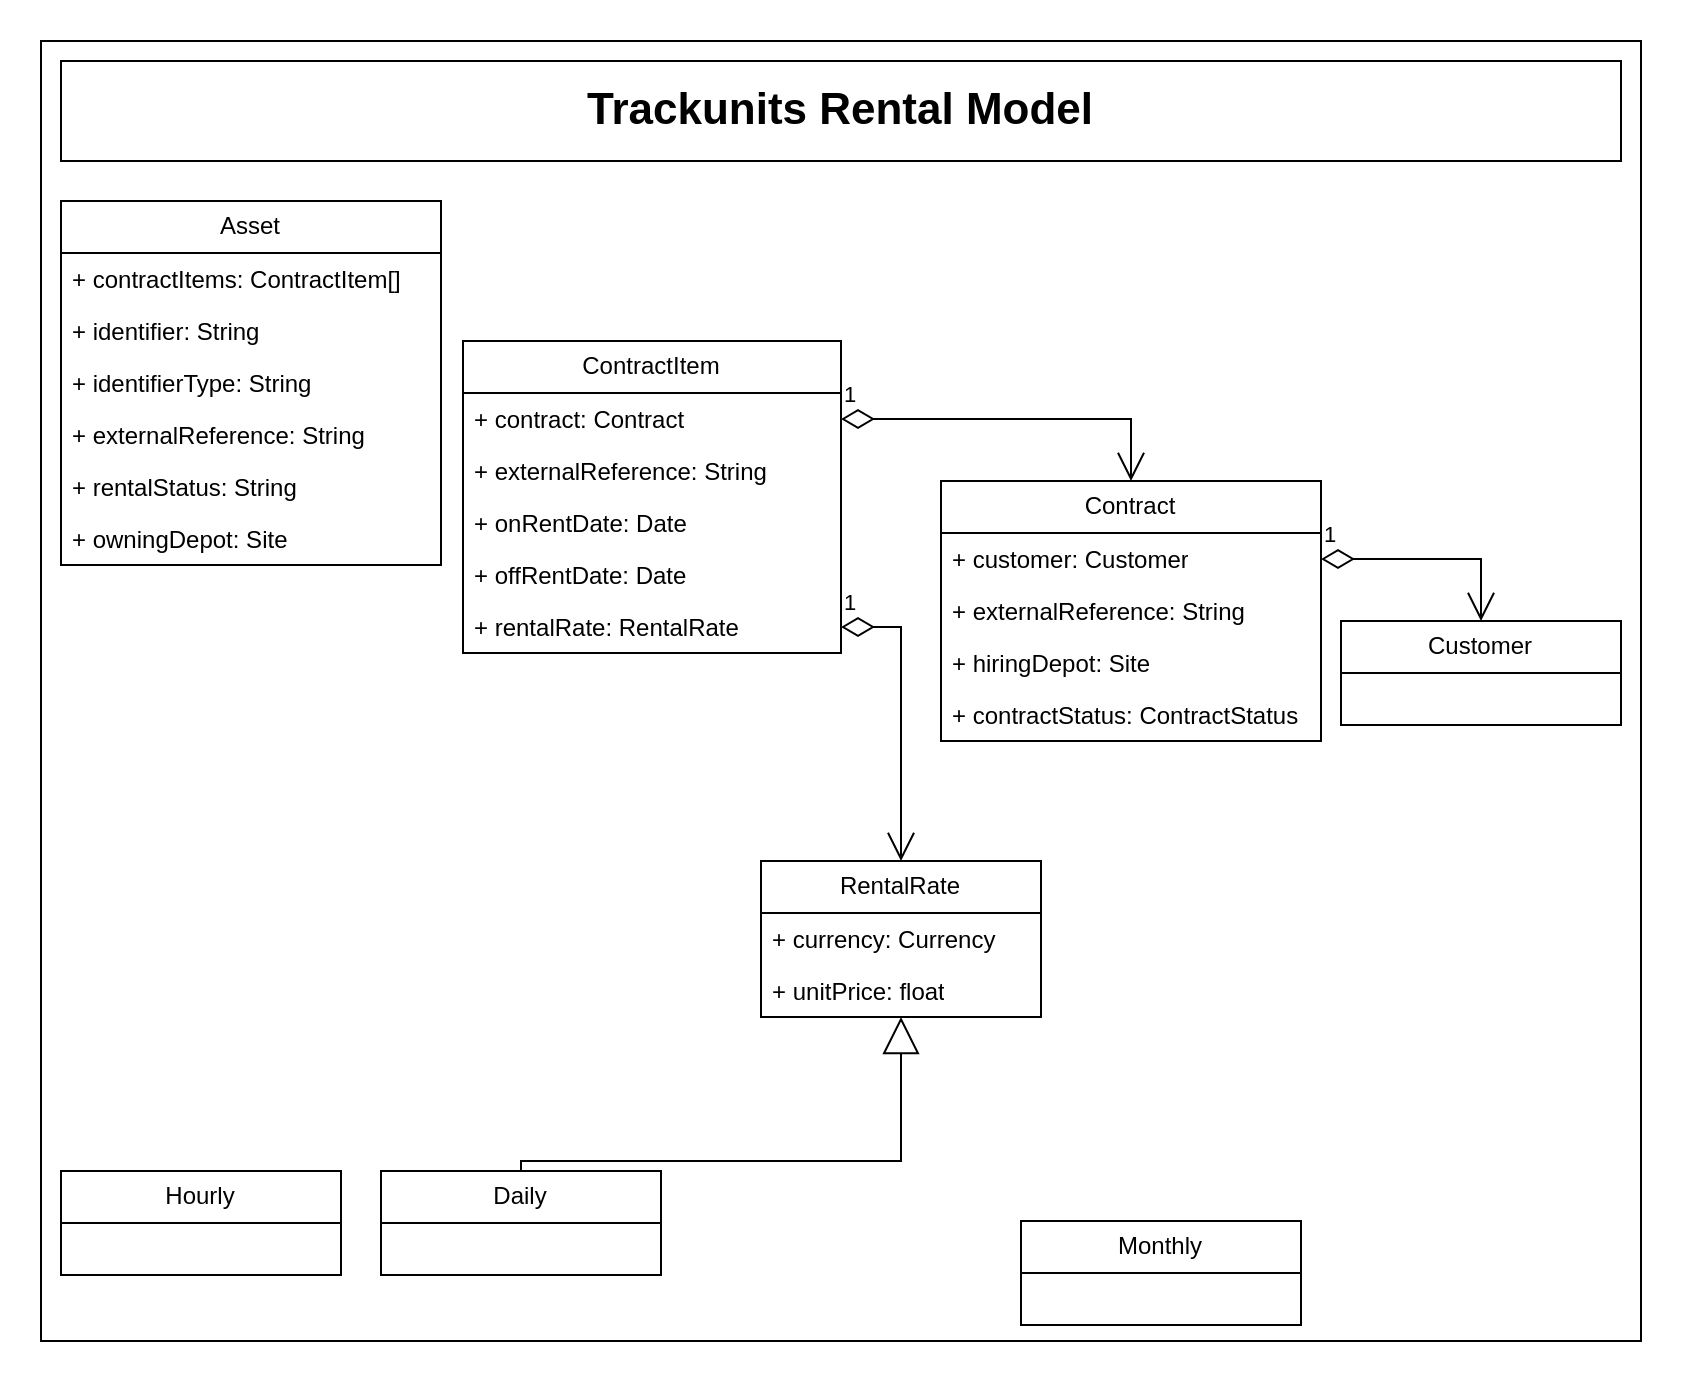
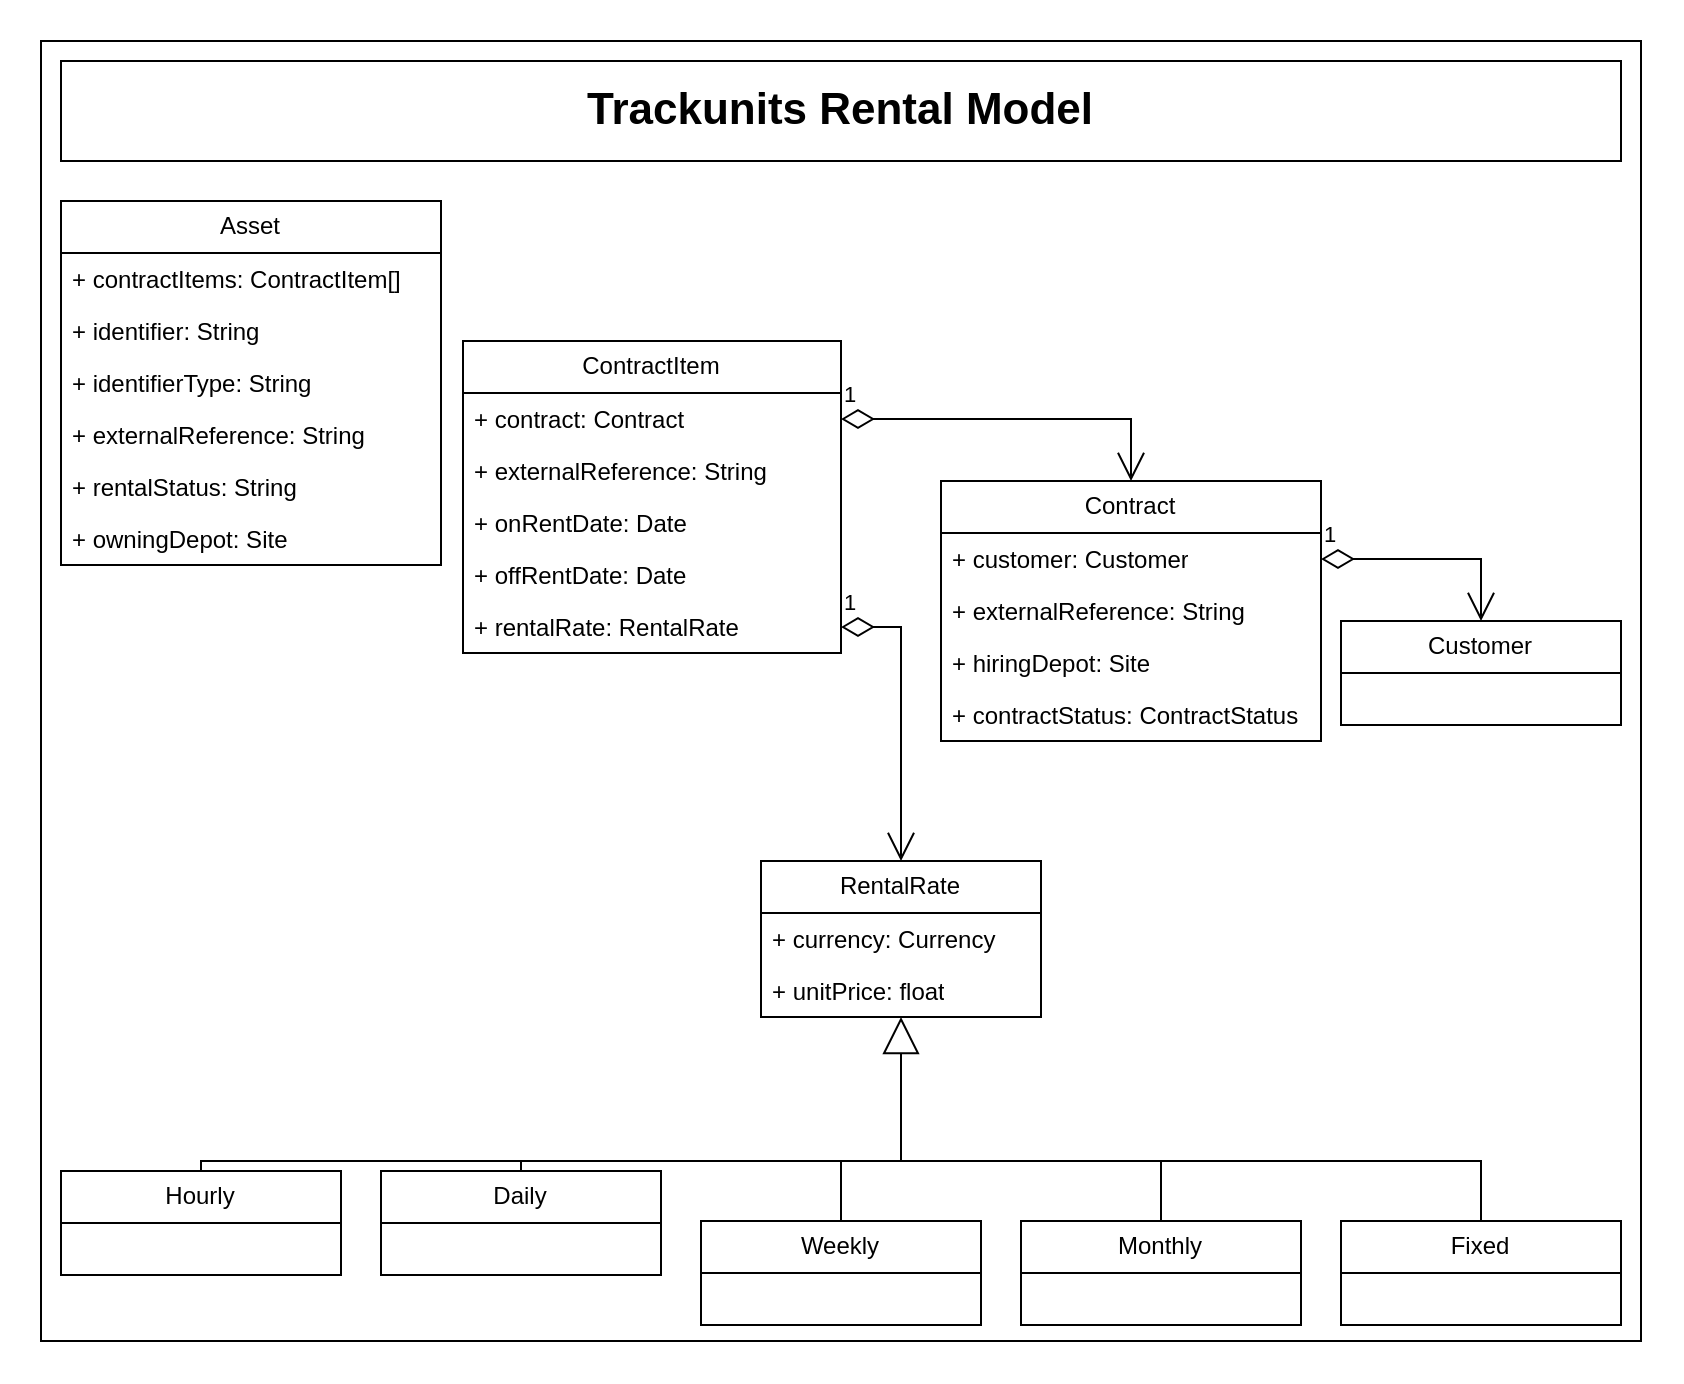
edge "Hourly" -- "Fixed": added
edge "Weekly" -- "Monthly": added
node "Weekly": added
node "Fixed": added
